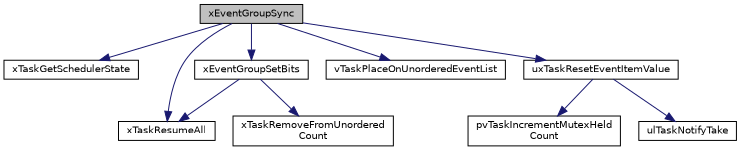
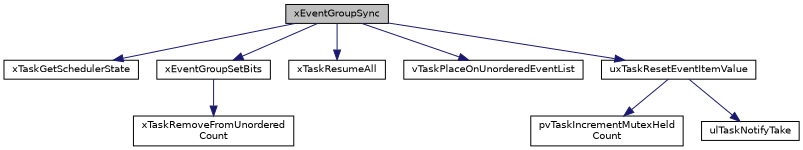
edge "xEventGroupSetBits" -> "xTaskResumeAll": removed
